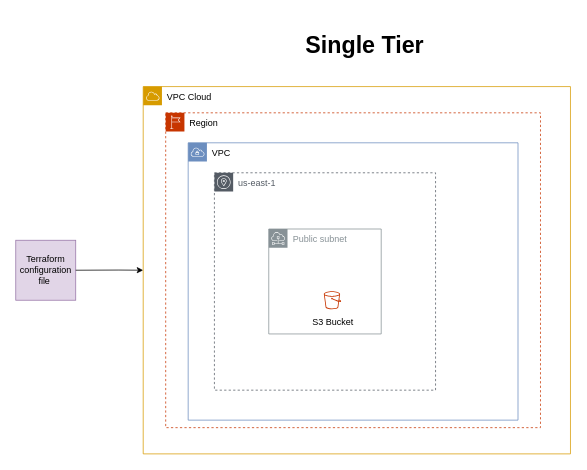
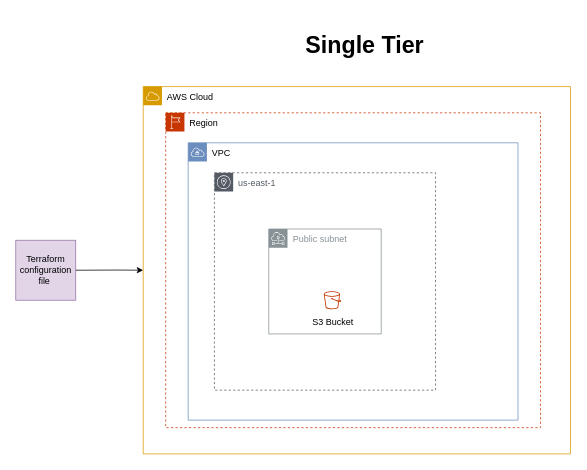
node "VPC Cloud": label "VPC Cloud" -> "AWS Cloud"
